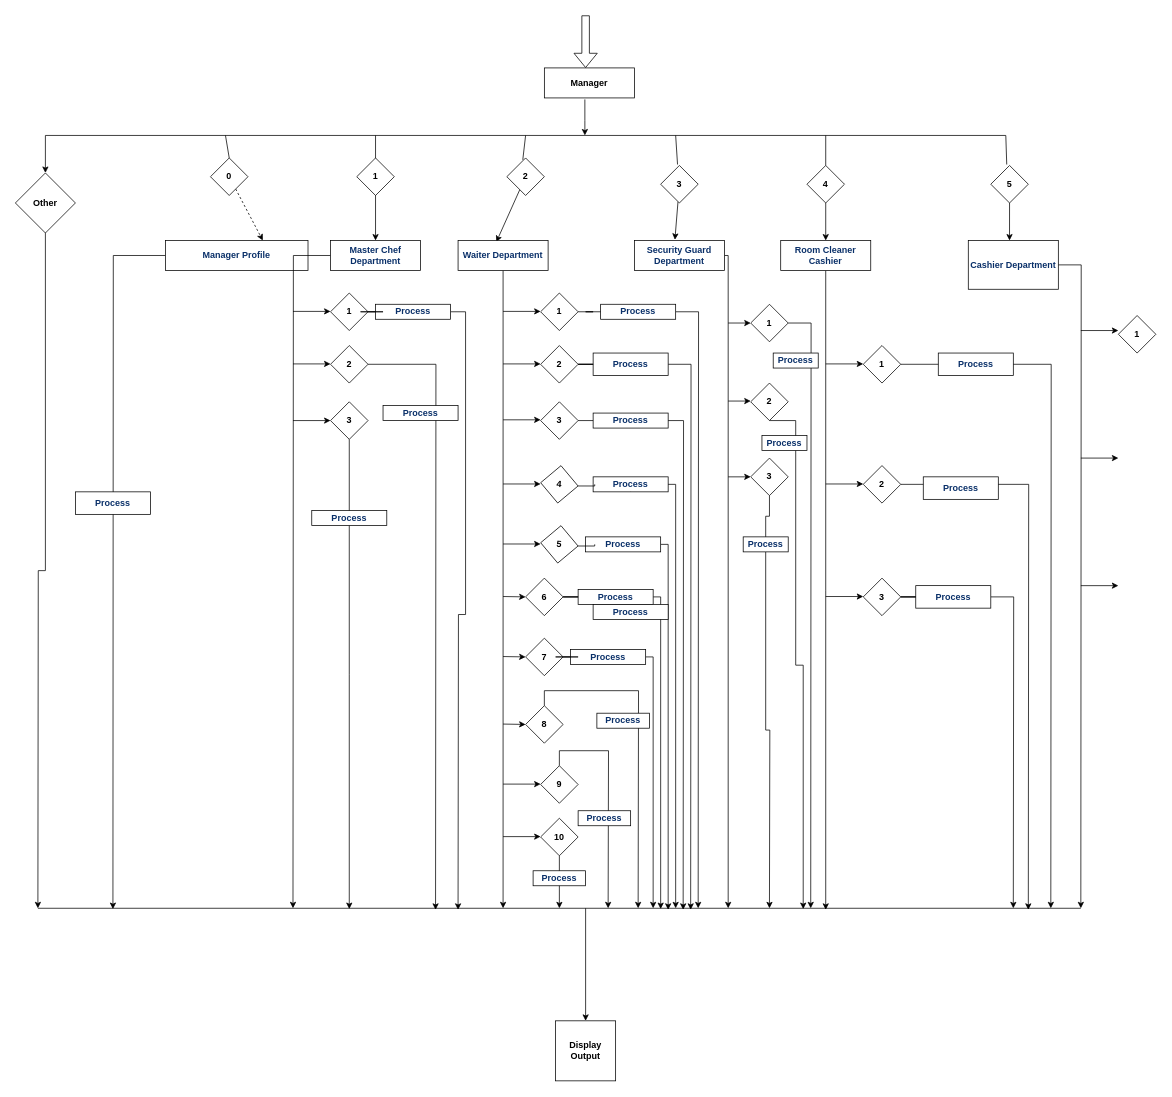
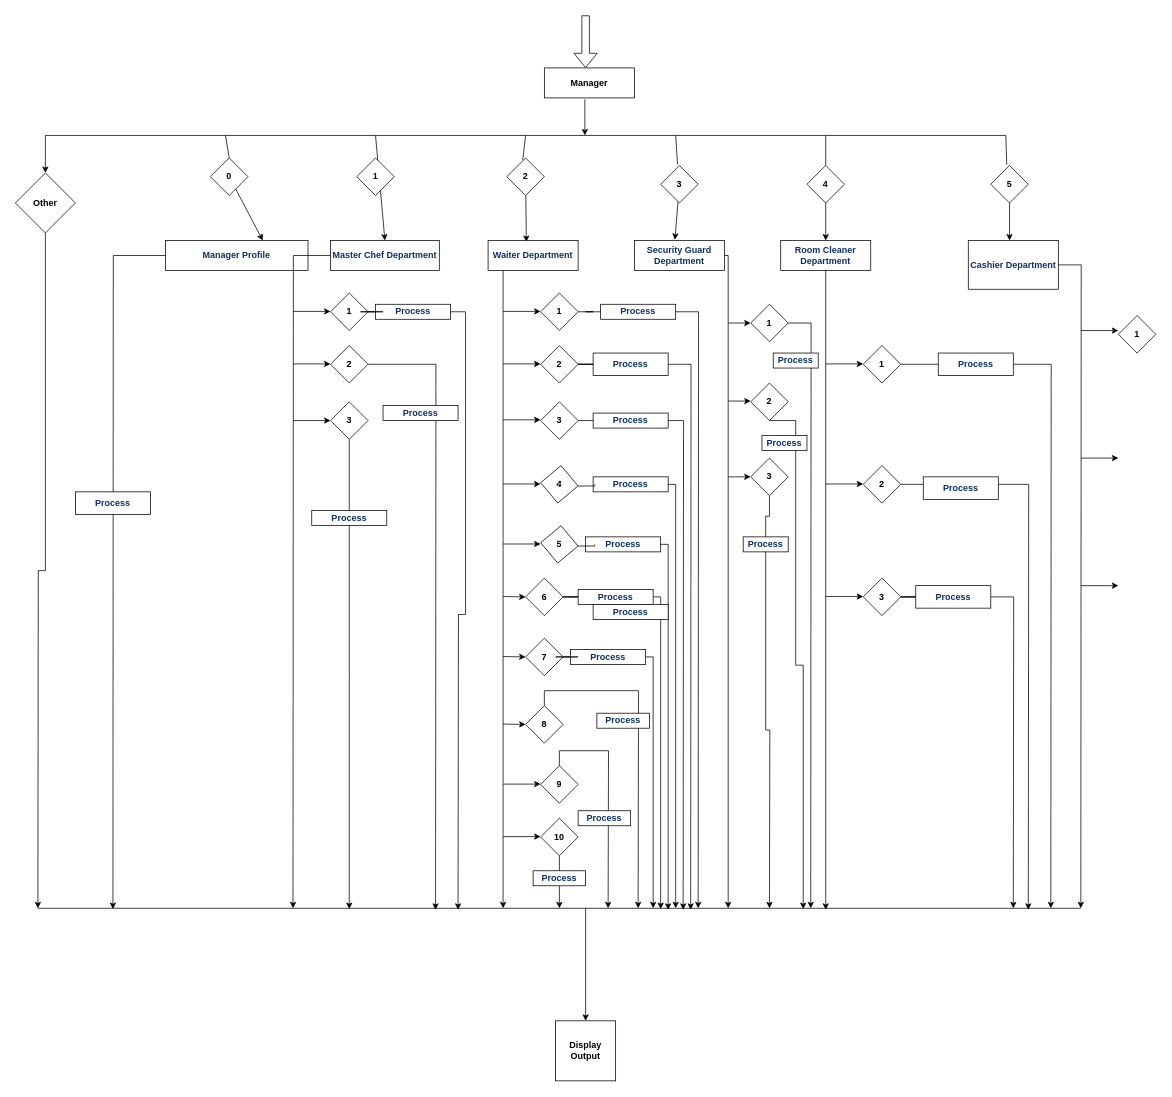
edge "0" -> "Manager Profile": style dashed -> solid
node "Master Chef Department": size 90x30 -> 109x30
node "Waiter Department": moved (503, 255) -> (533, 255)
node "Room Cleaner Cashier": label "Room Cleaner Cashier" -> "Room Cleaner Department"
